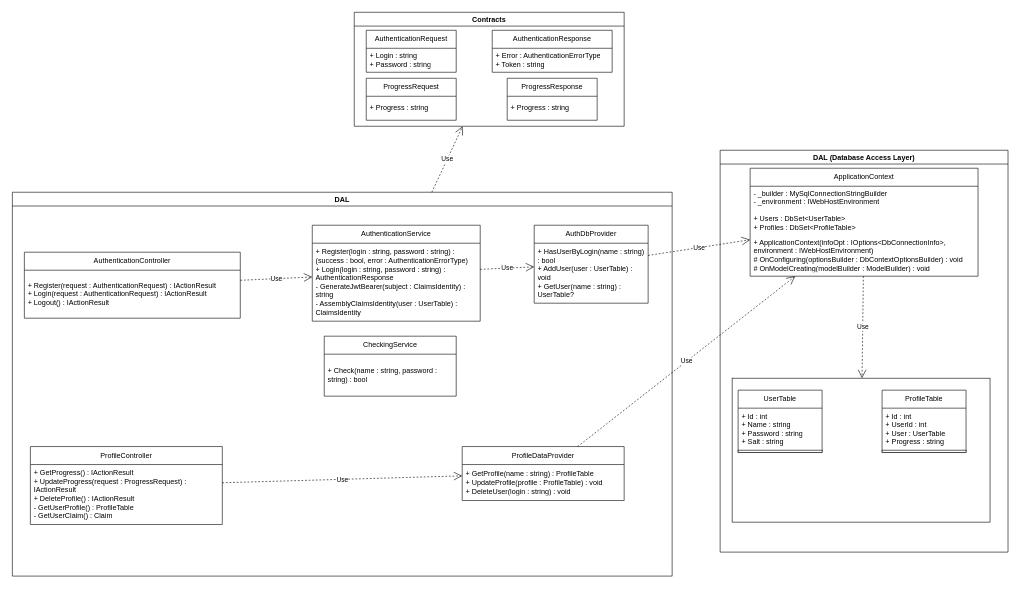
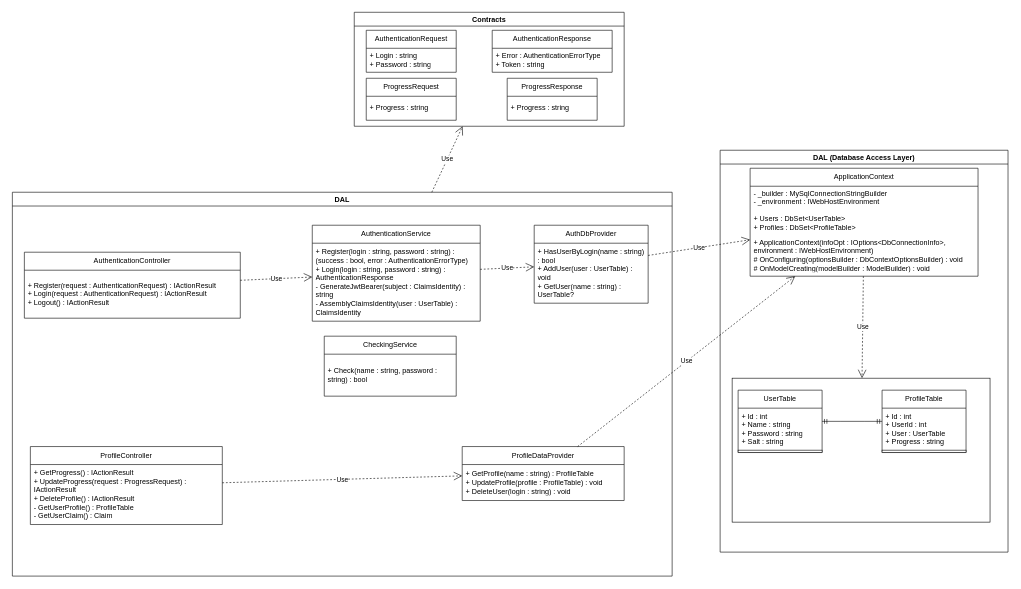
edge "UserTable" -- "ProfileTable": added
